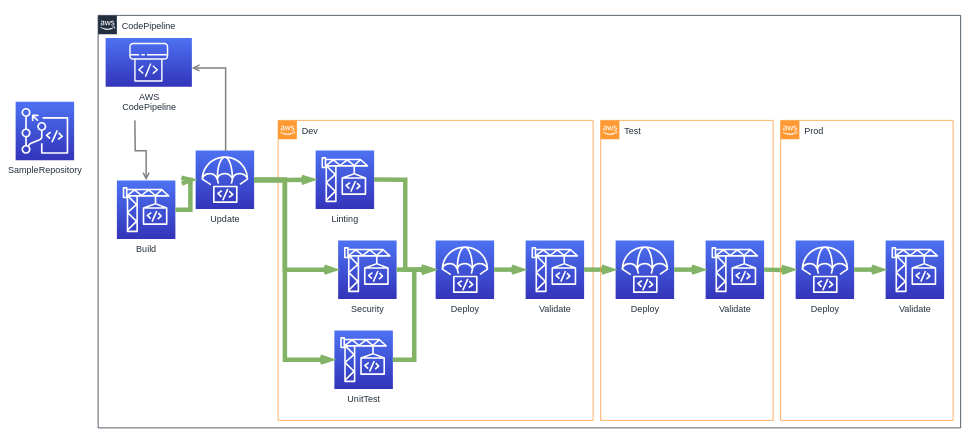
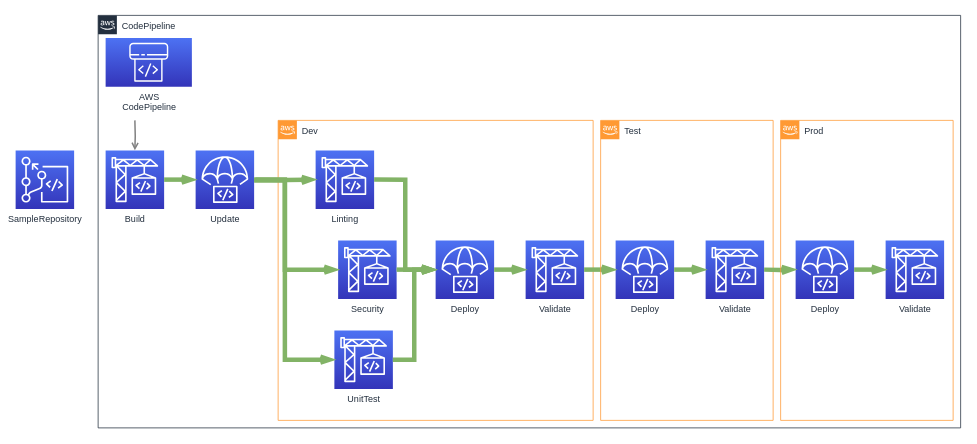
edge "Update" -> "AWS CodePipeline": removed
node "SampleRepository": moved (45, 131) -> (45, 180)
node "Build": moved (146, 210) -> (135, 180)
